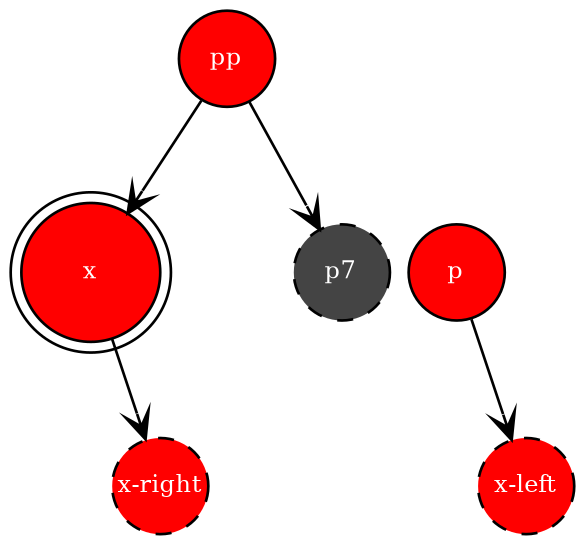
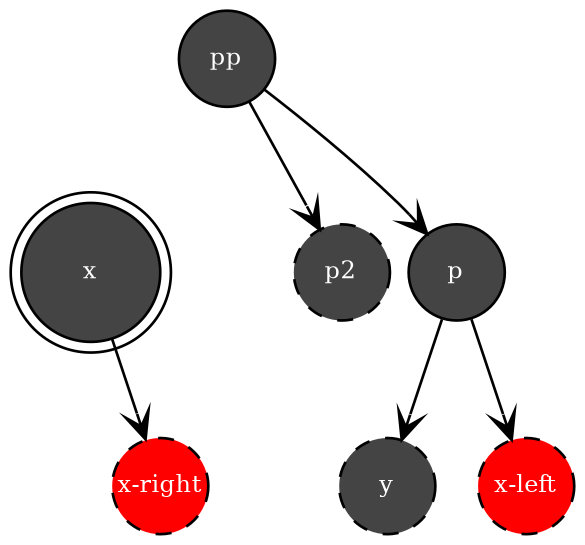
node "pp": fillcolor red -> #444444
edge "pp" -> "x": now "pp" -> "p"
node "x": fillcolor red -> #444444
node "p7": label "p7" -> "p2"
node "p": fillcolor red -> #444444
node "y": added
